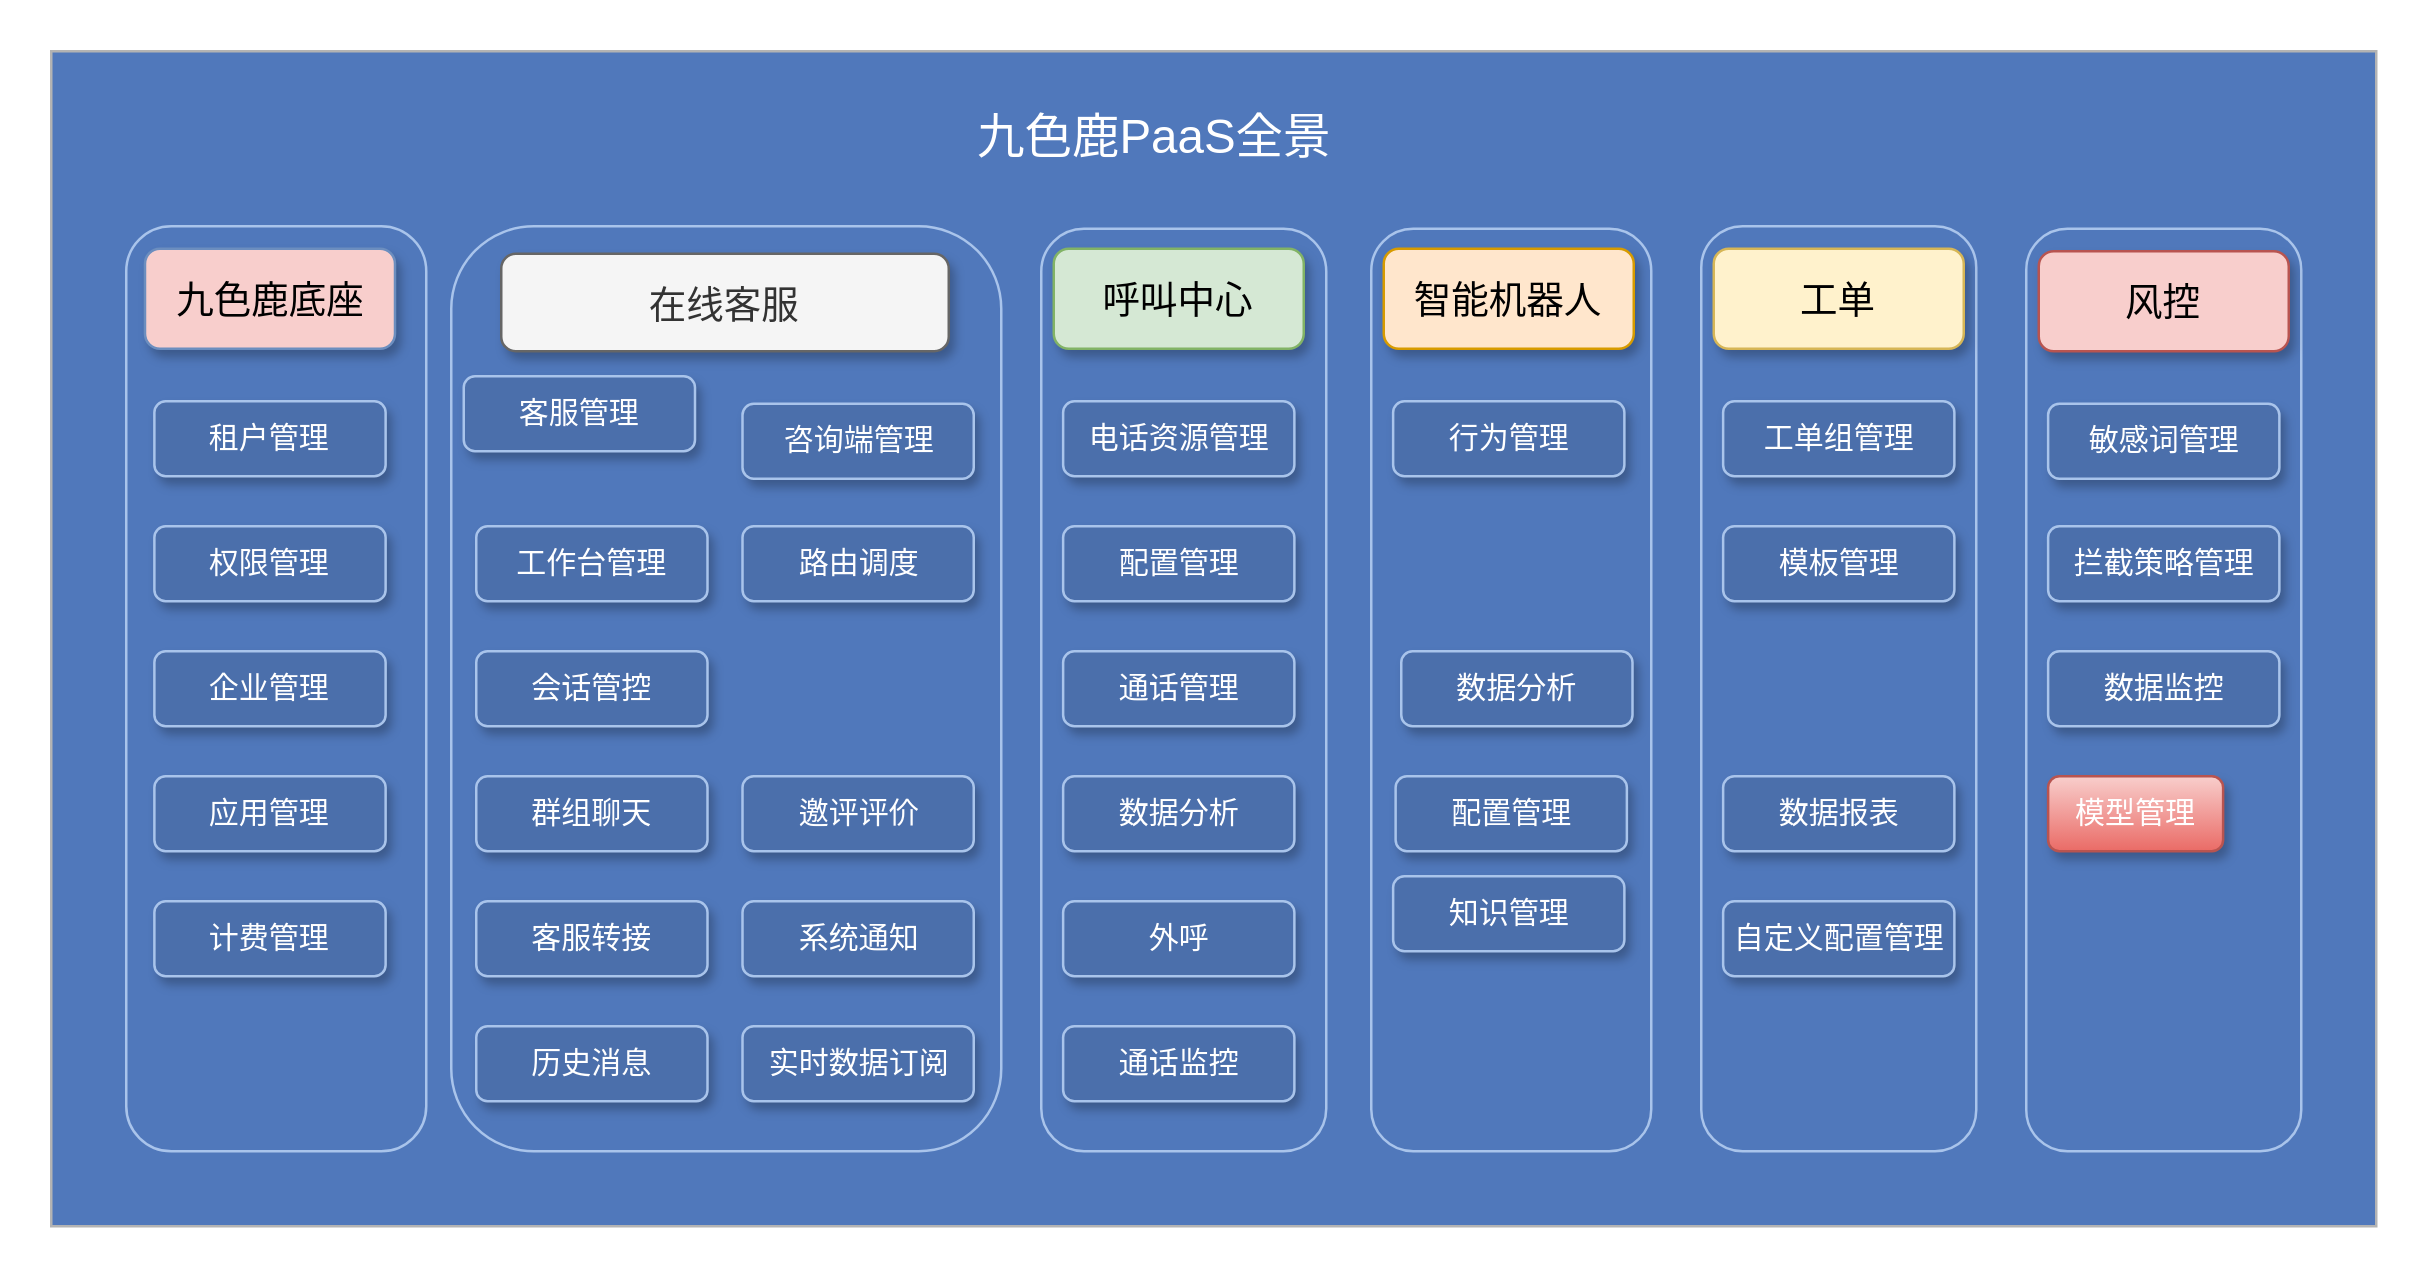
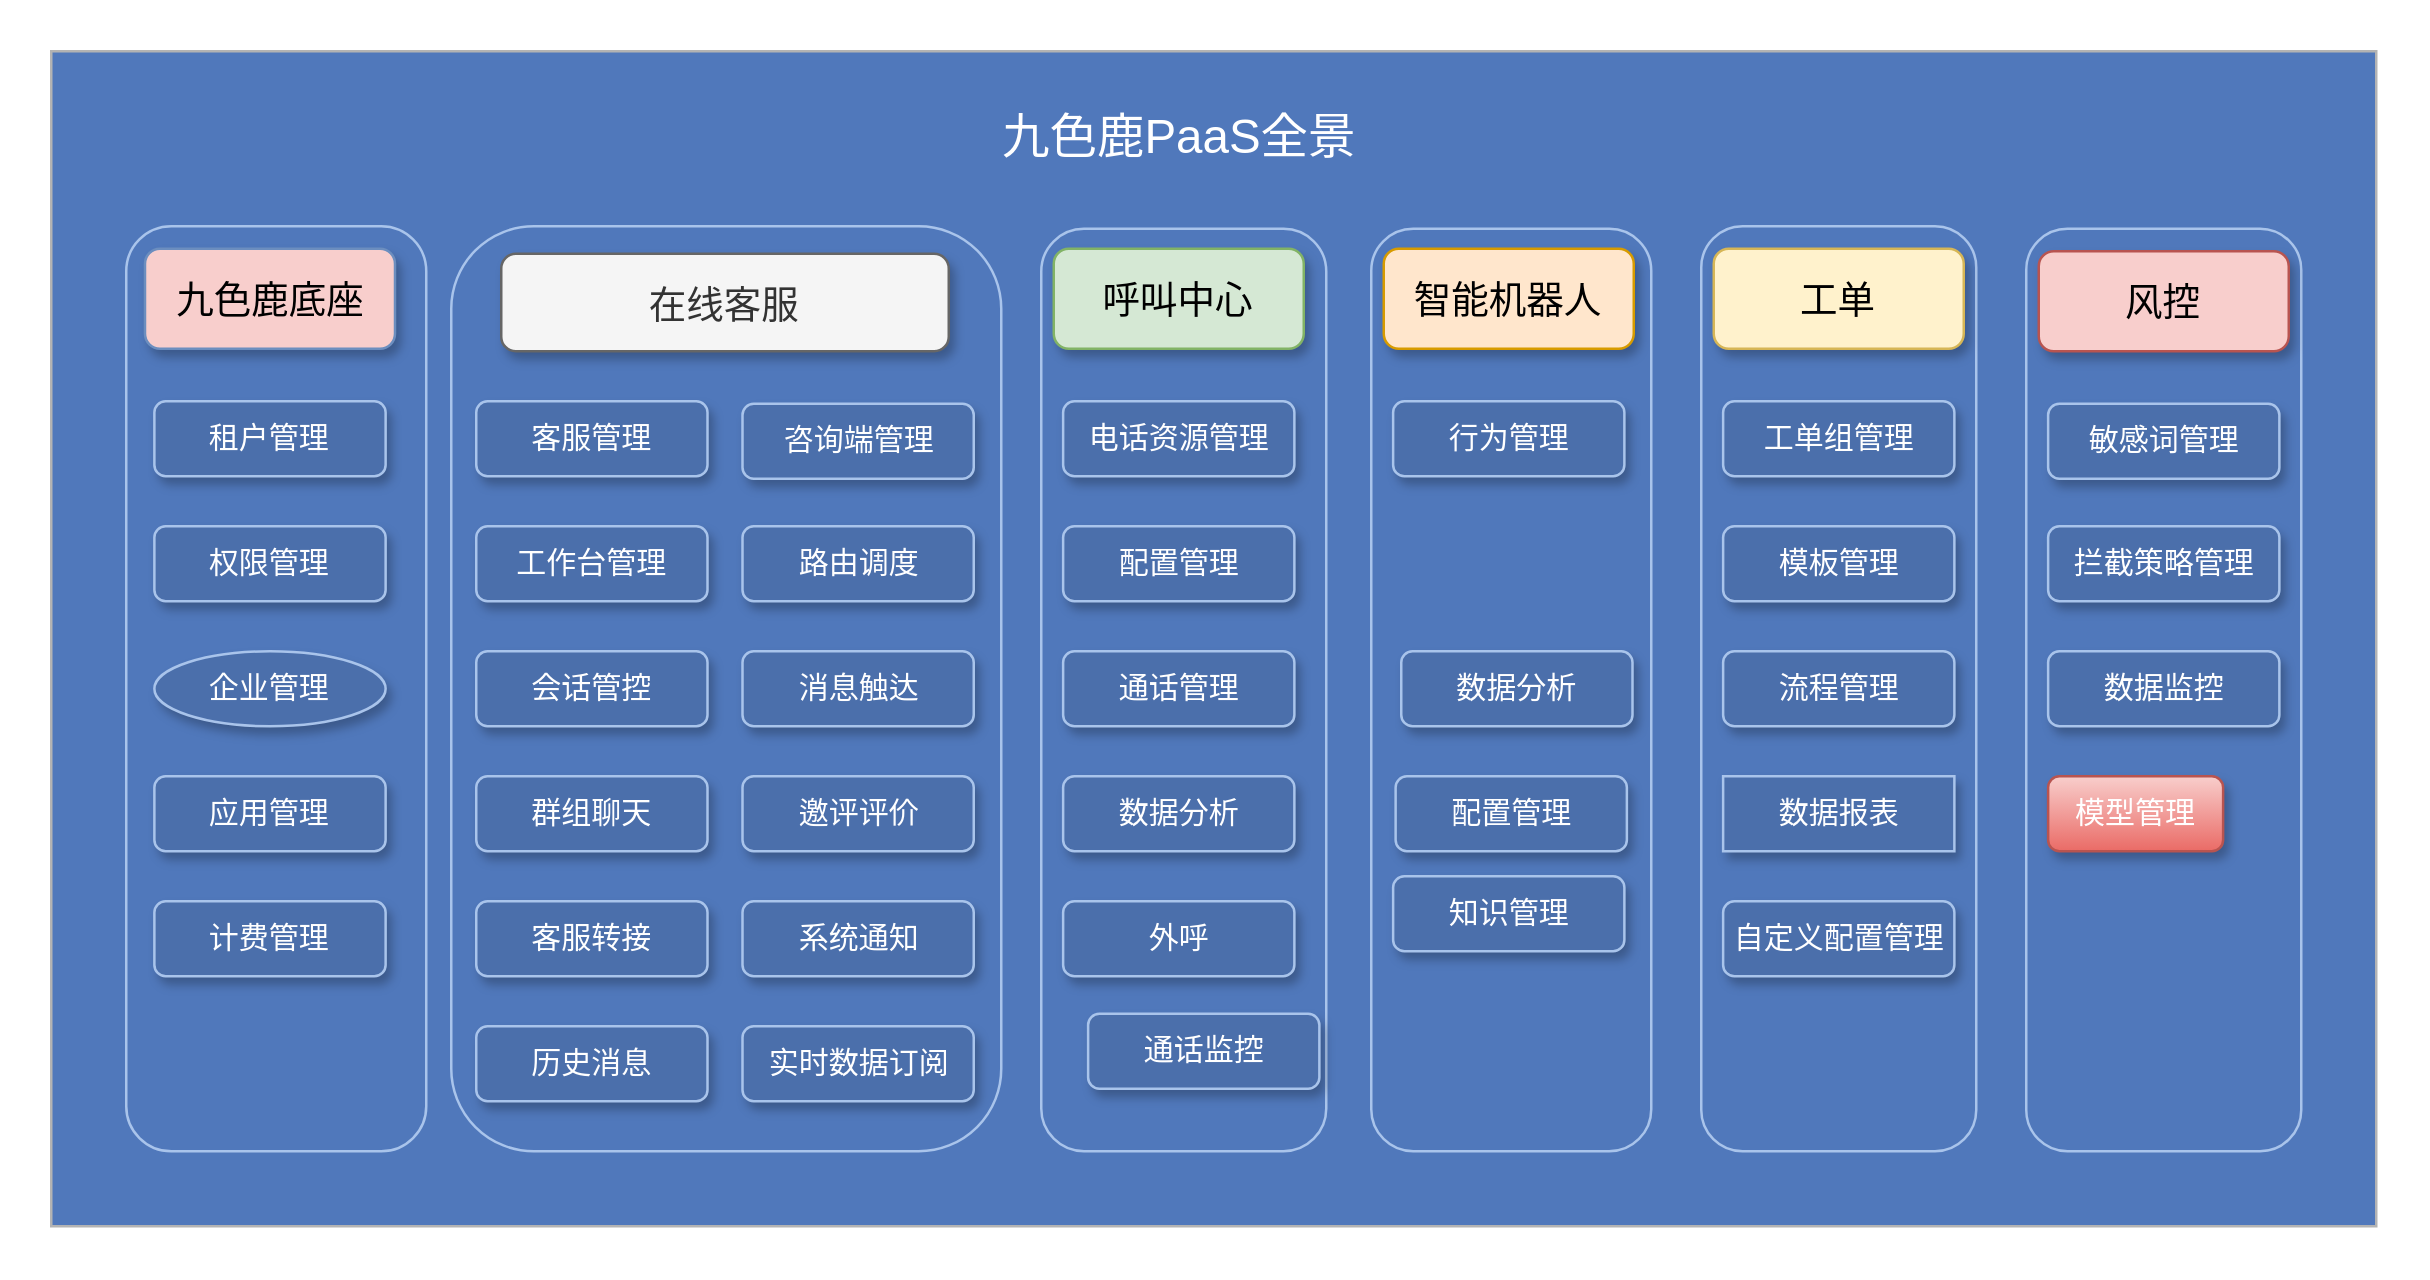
node "九色鹿PaaS全景": moved (1154, 139) -> (1179, 139)
node "客服管理": moved (579, 414) -> (592, 439)
node "企业管理": shape rounded rectangle -> ellipse
node "消息触达": added
node "流程管理": added
node "数据报表": shape rounded rectangle -> rectangle
node "通话监控": moved (1179, 1064) -> (1204, 1051)
